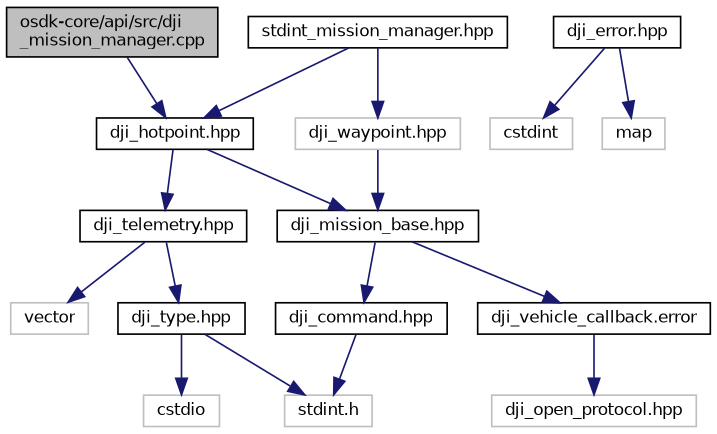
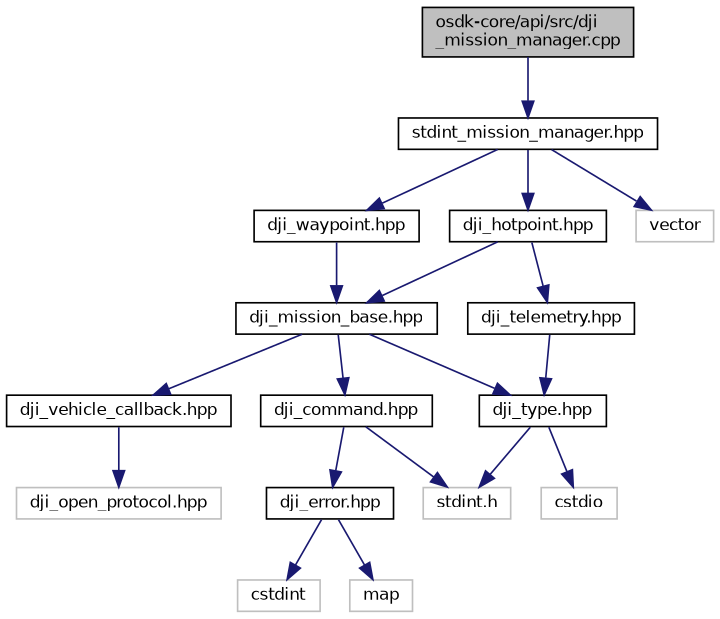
edge "osdk-core/api/src/dji _mission_manager.cpp" -> "dji_hotpoint.hpp": now "osdk-core/api/src/dji _mission_manager.cpp" -> "stdint_mission_manager.hpp"
node "dji_waypoint.hpp": color grey75 -> black
edge "dji_telemetry.hpp" -> "vector": now "stdint_mission_manager.hpp" -> "vector"
node "dji_vehicle_callback.error": label "dji_vehicle_callback.error" -> "dji_vehicle_callback.hpp"
edge "dji_mission_base.hpp" -> "dji_type.hpp": added
edge "dji_command.hpp" -> "dji_error.hpp": added
